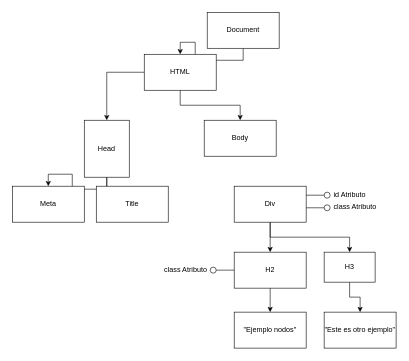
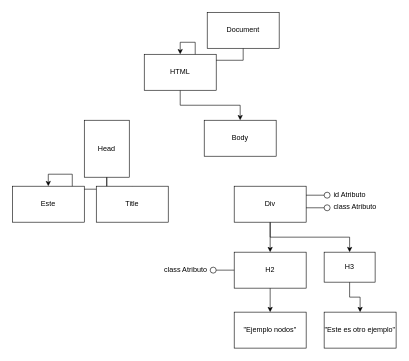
edge "HTML" -> "Head": removed
node "Meta": label "Meta" -> "Este"
